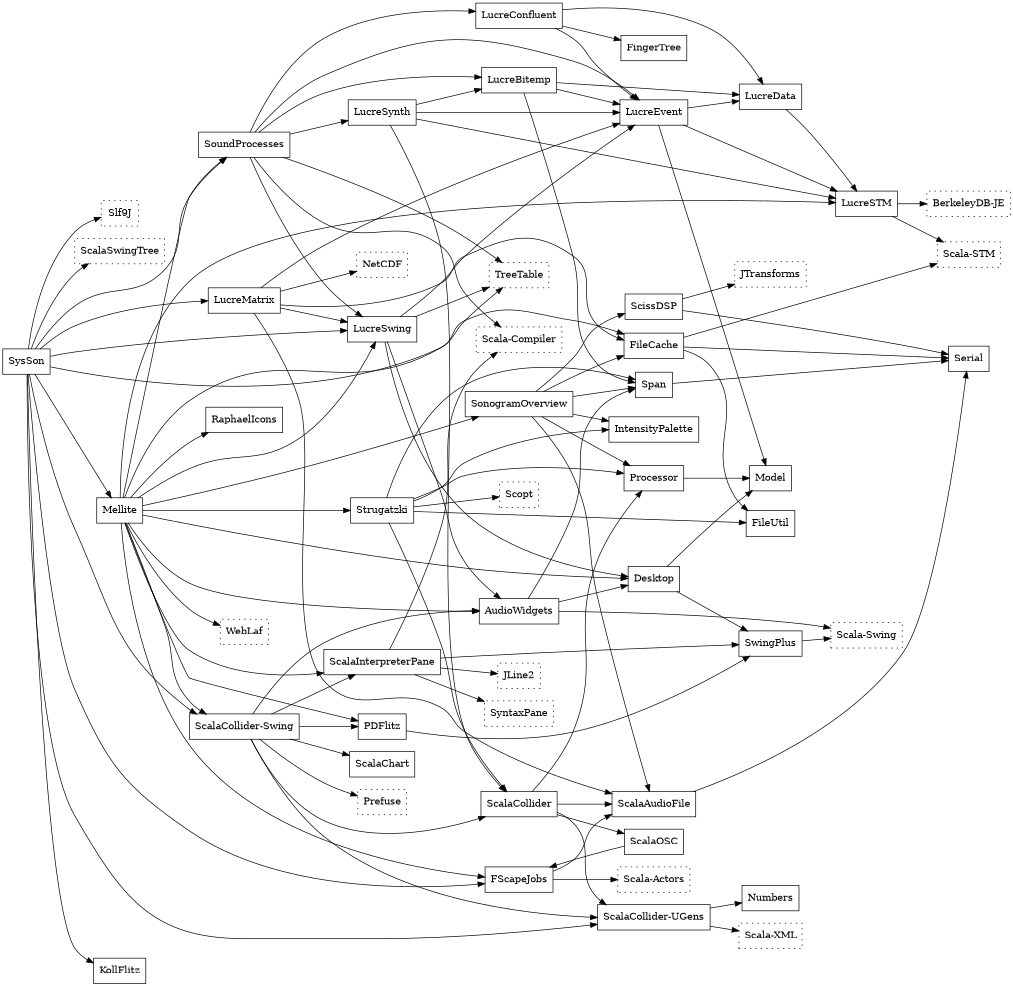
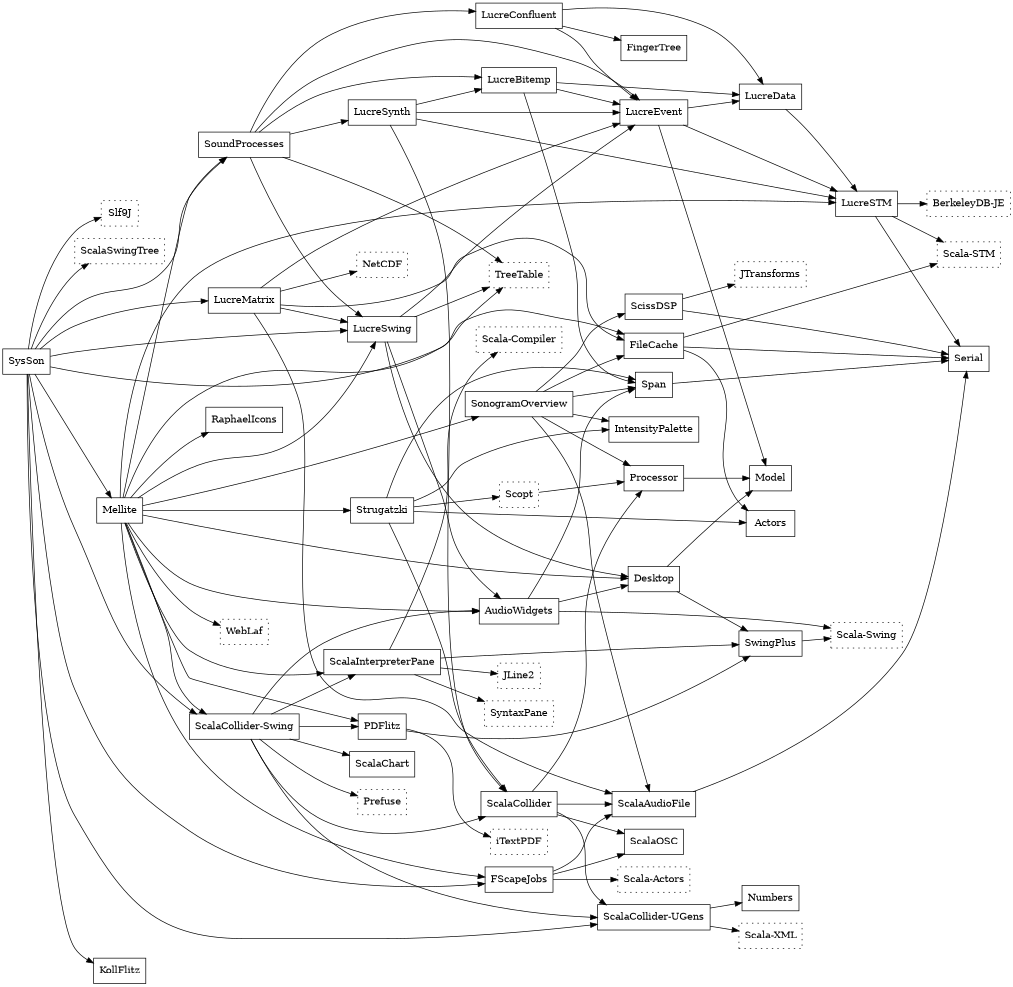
edge "SoundProcesses" -> "Scala-Compiler": removed
edge "LucreSTM" -> "Serial": added
edge "Strugatzki" -> "Processor": now "Scopt" -> "Processor"
node "FileUtil": label "FileUtil" -> "Actors"
node "iTextPDF": added
edge "ScalaOSC" -> "FScapeJobs": reversed
